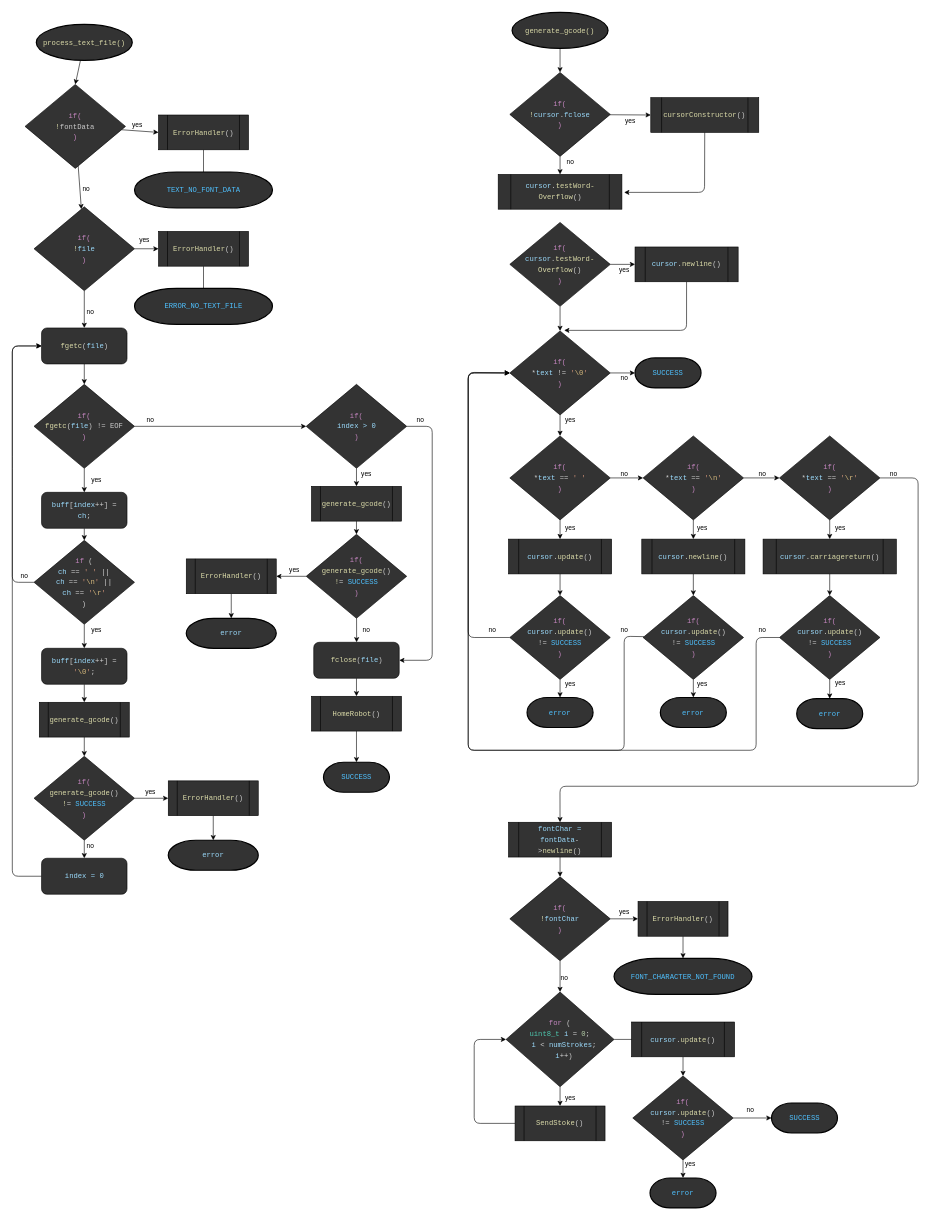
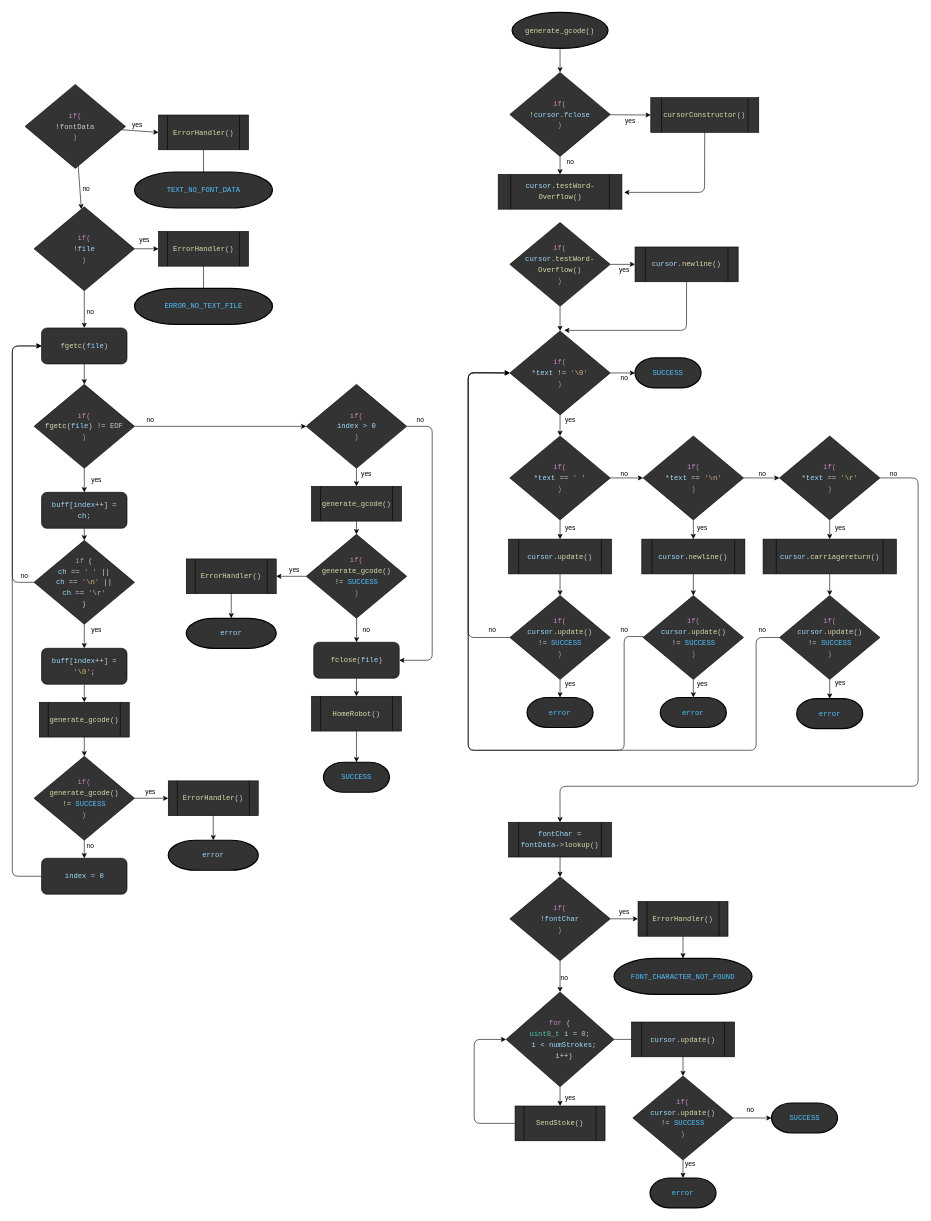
node "process_text_file()": removed
edge "process_text_file()" -> "if( !fontData )": removed
node "fontChar = fontData->newline()": label "fontChar = fontData->newline()" -> "fontChar = fontData->lookup()"
